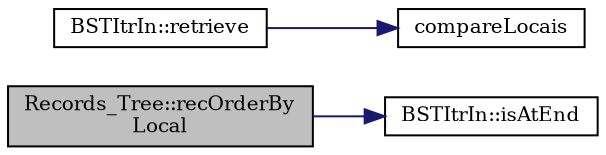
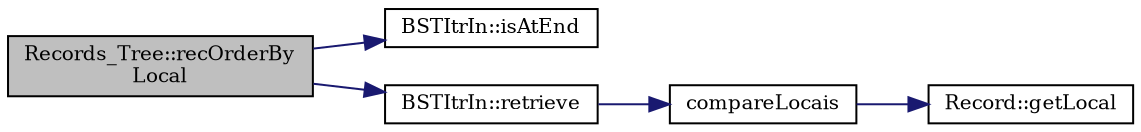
edge "Records_Tree::recOrderBy Local" -> "BSTItrIn::retrieve": added
node "Record::getLocal": added
